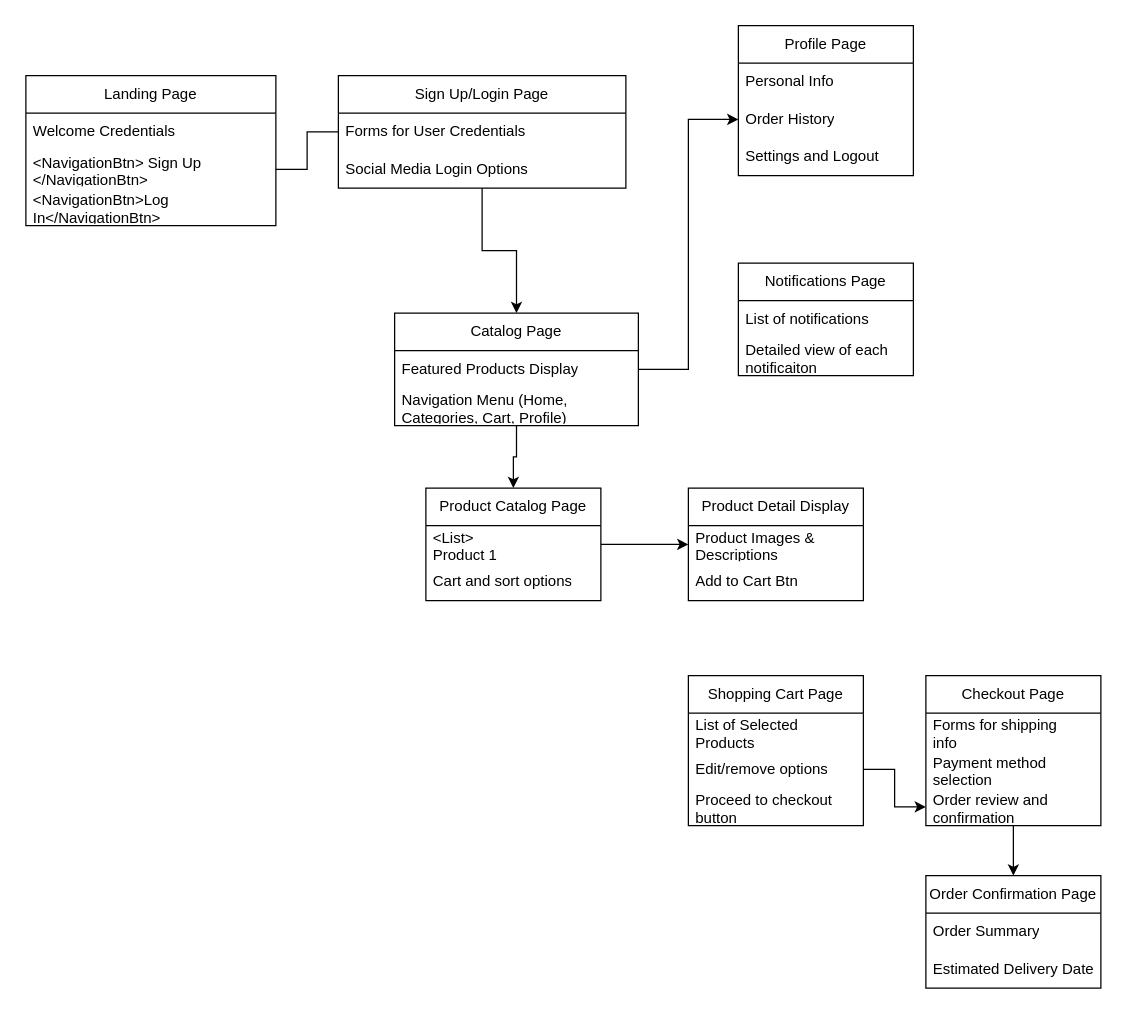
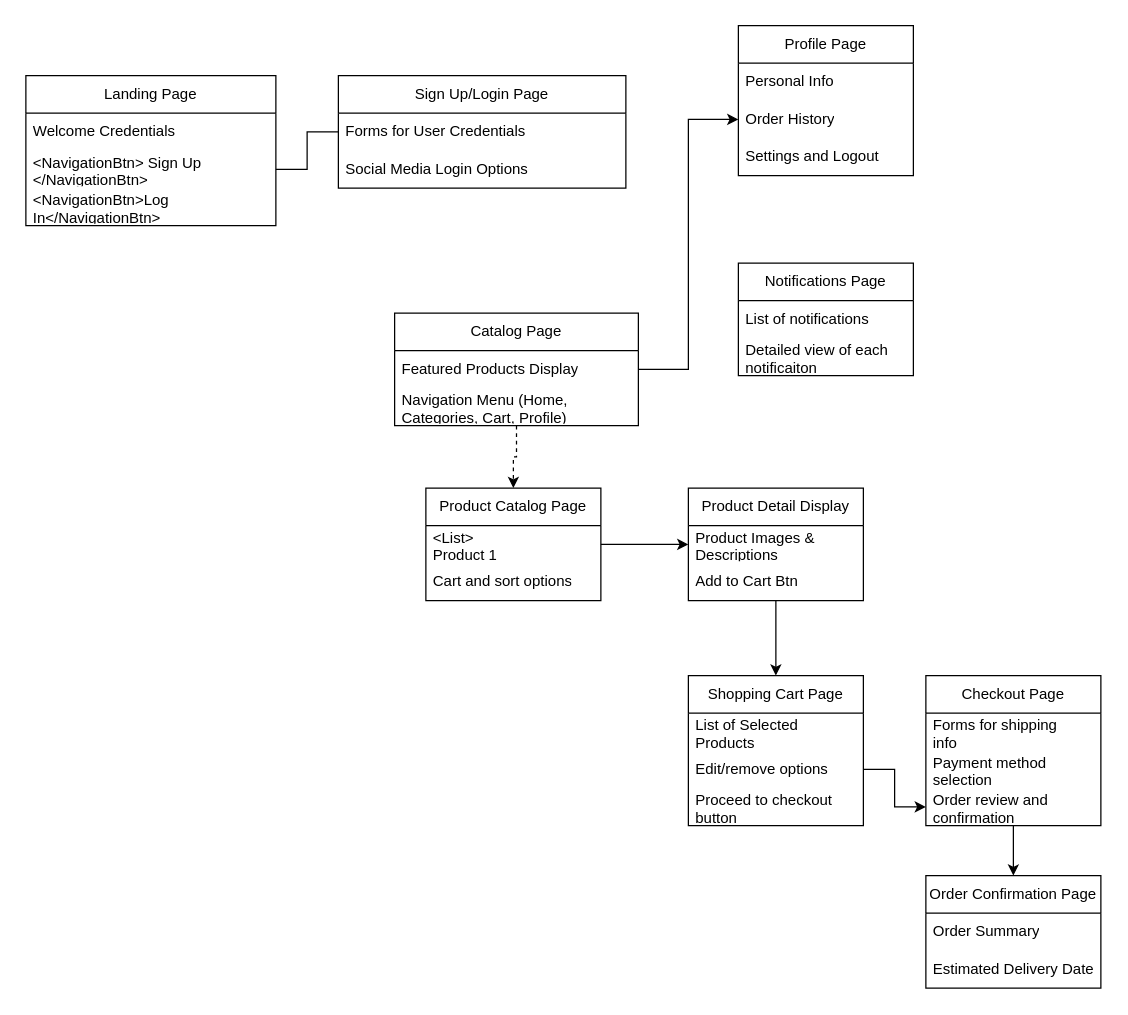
edge "Sign Up/Login Page" -> "Catalog Page": removed
edge "Catalog Page" -> "Product Catalog Page": style solid -> dashed
edge "Product Detail Display" -> "Shopping Cart Page": added
